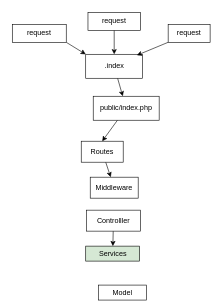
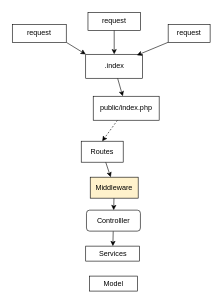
edge "public/index.php" -> "Routes": style solid -> dashed
node "Middleware": fillcolor #ffffff -> #fff2cc
edge "Middleware" -> "Controlller": added
node "Controlller": shape rectangle -> rounded rectangle
node "Services": fillcolor #d5e8d4 -> #ffffff
node "Model": moved (123, 293) -> (114, 284)
